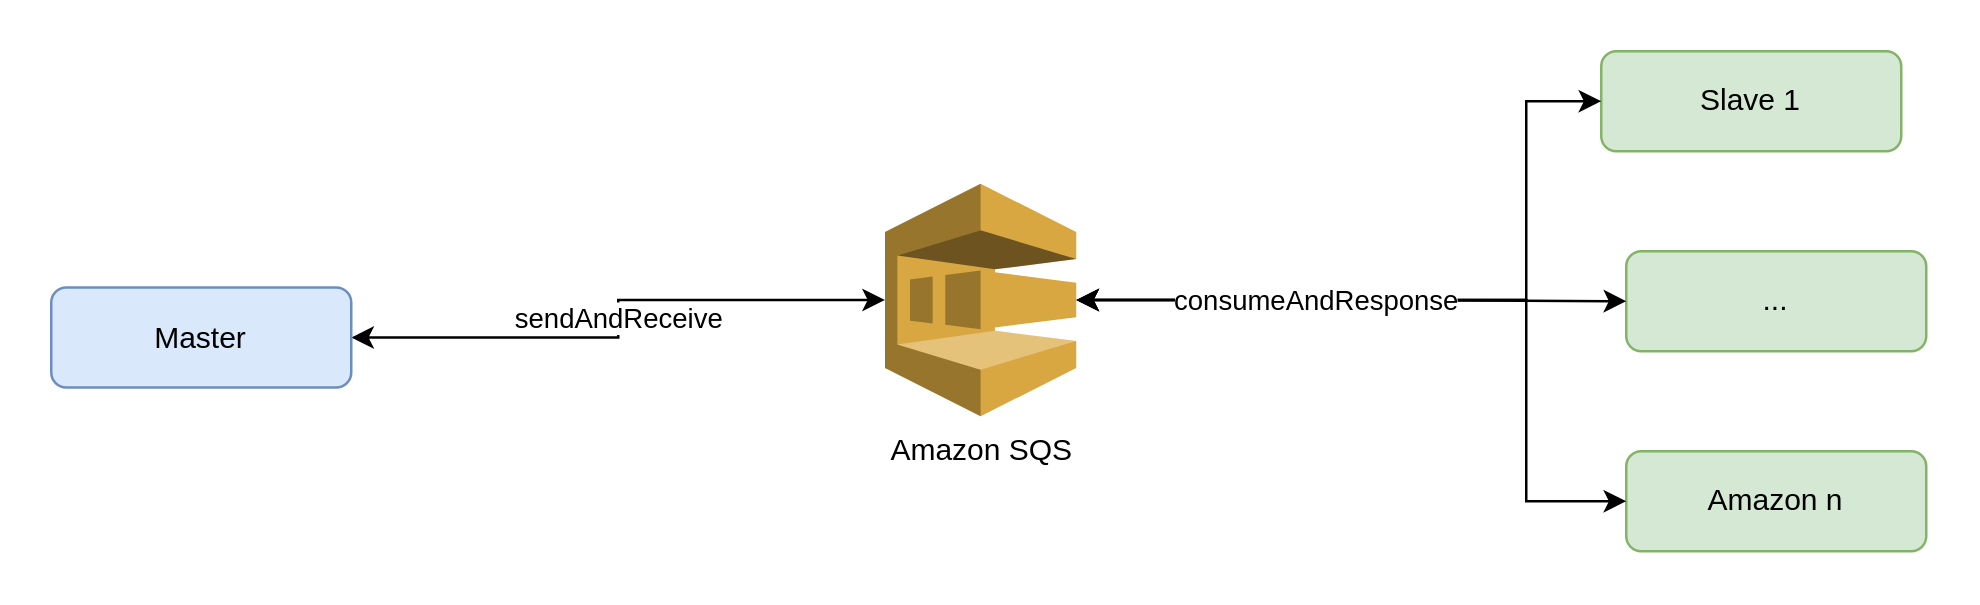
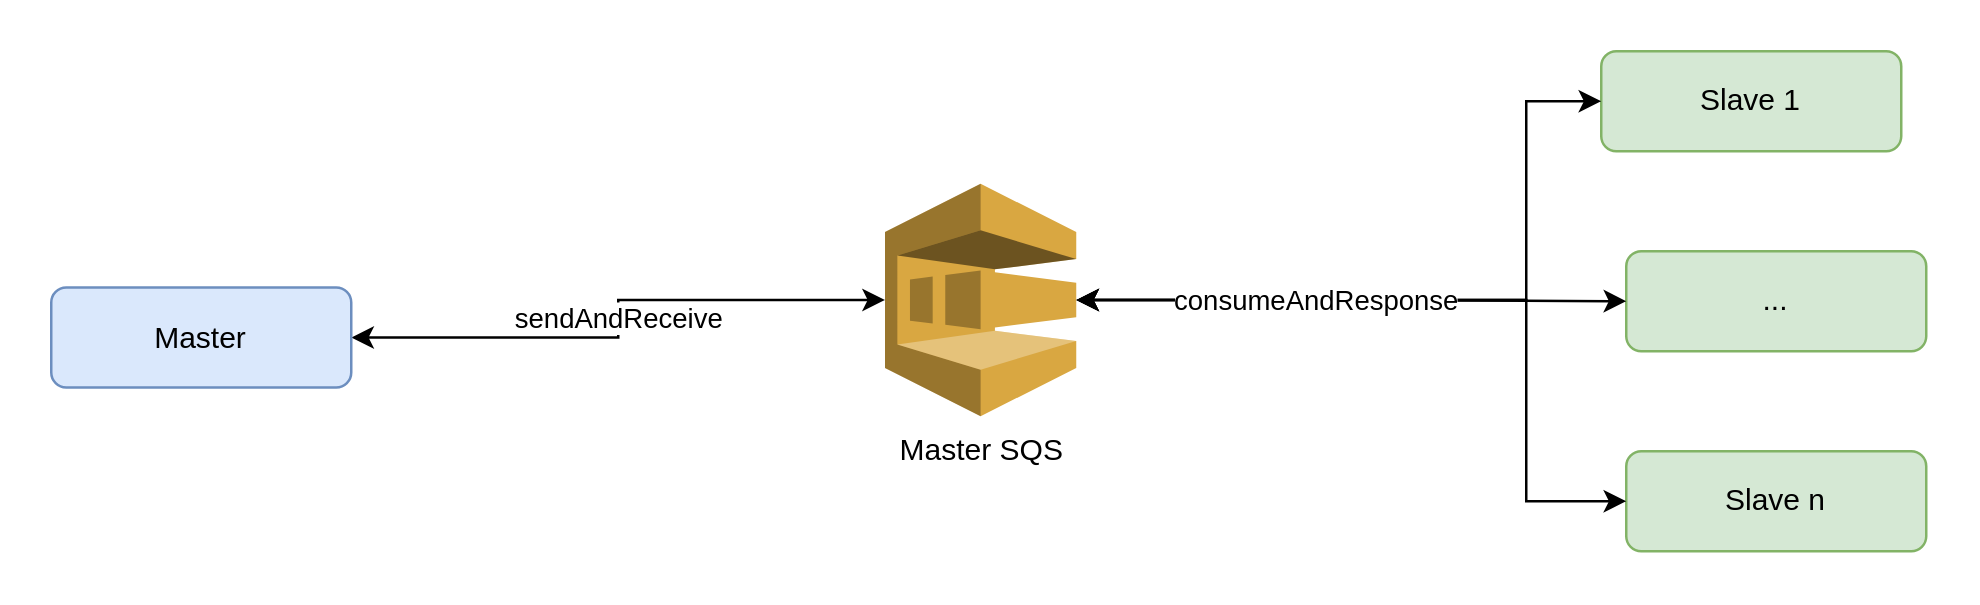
node "Amazon SQS": label "Amazon SQS" -> "Master SQS"
node "Amazon n": label "Amazon n" -> "Slave n"
